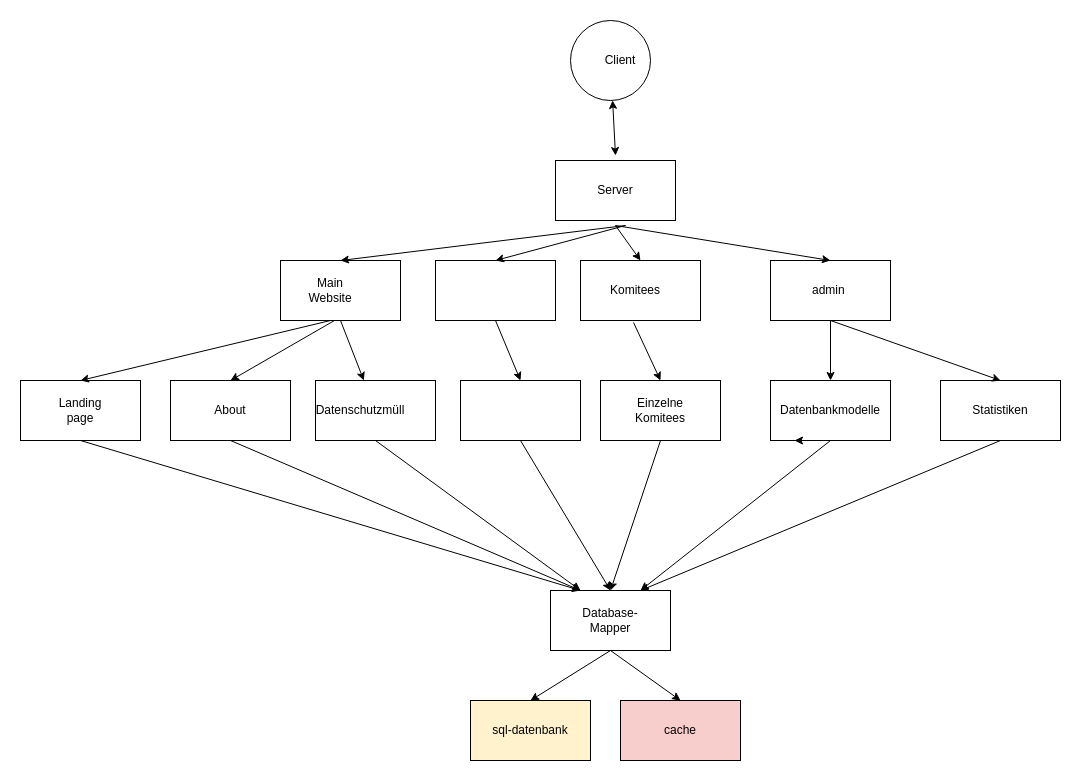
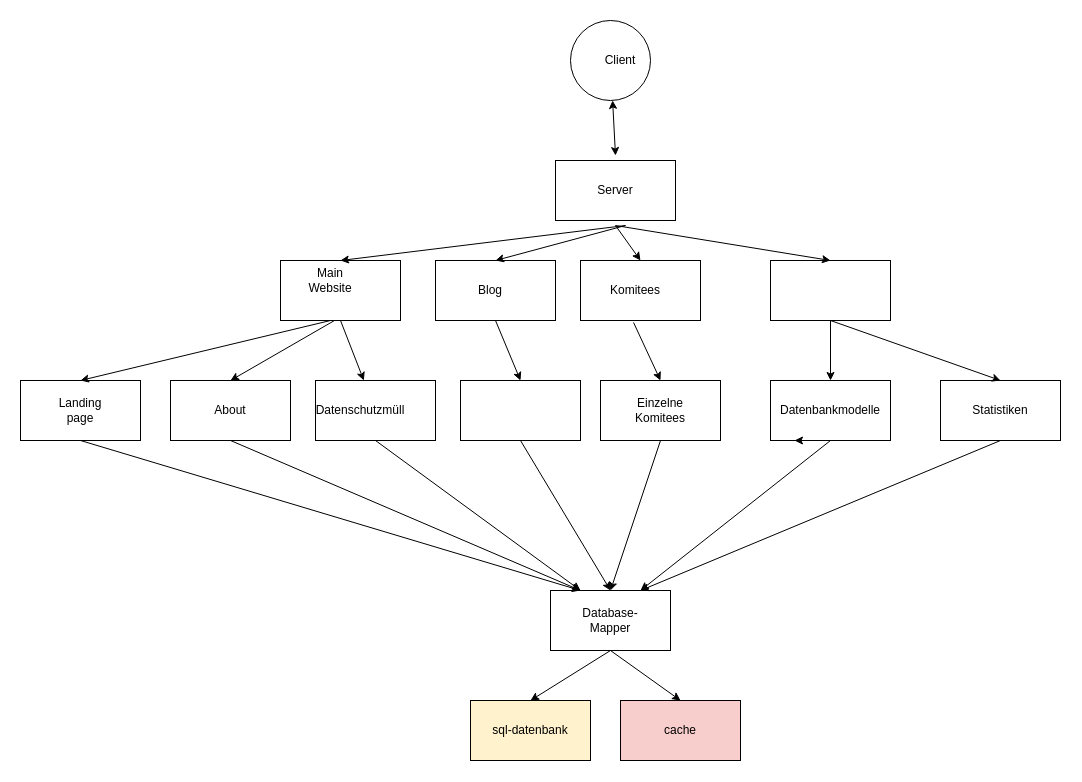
node "Main Website": moved (331, 291) -> (331, 281)
node "Blog": added
node "admin": removed
